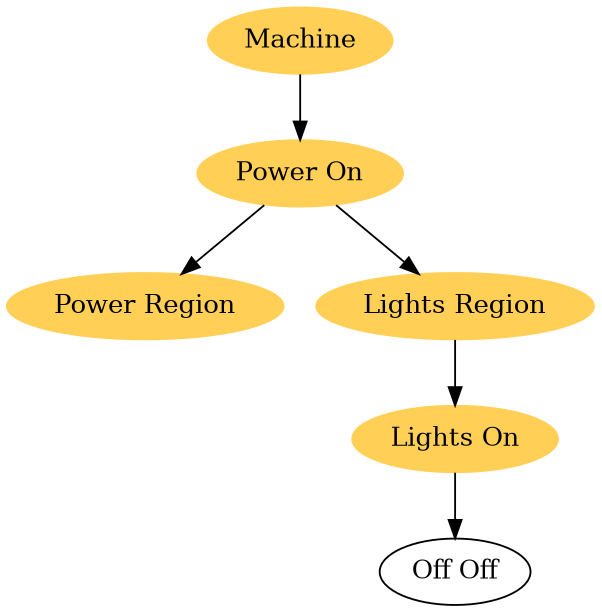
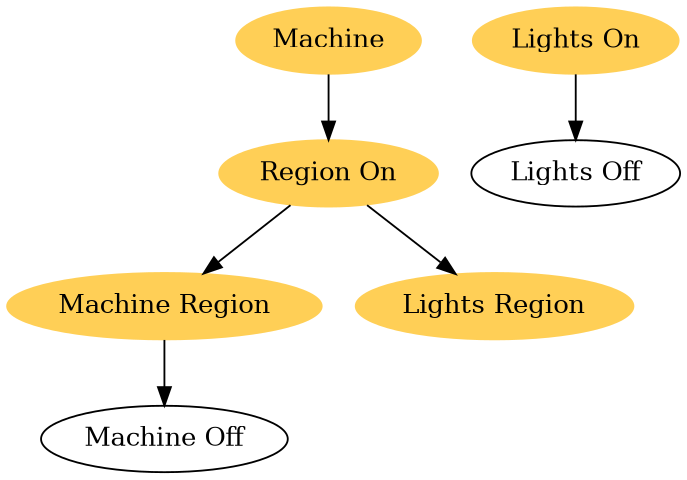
node "Power On": label "Power On" -> "Region On"
node "Power Region": label "Power Region" -> "Machine Region"
edge "Lights Region" -> "Lights On": removed
node "Machine Off": added
node "Off Off": label "Off Off" -> "Lights Off"
